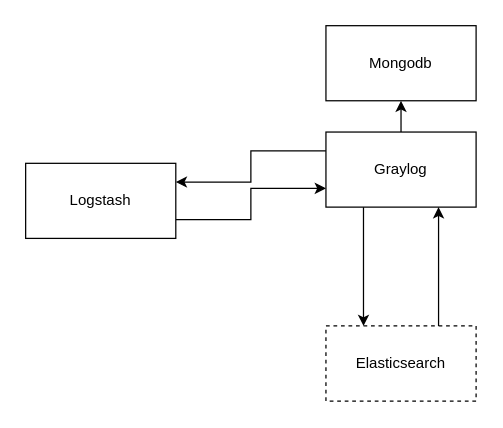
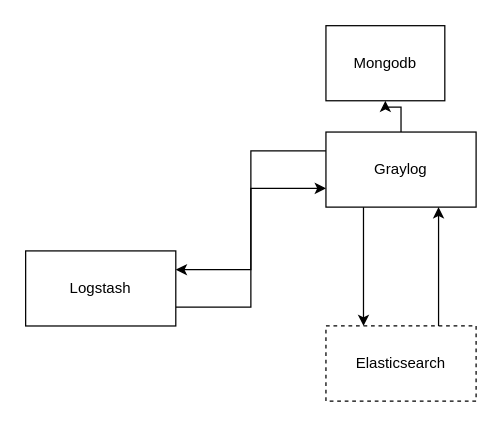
node "Mongodb": size 150x75 -> 119x75
node "Logstash": moved (101, 201) -> (101, 288)
